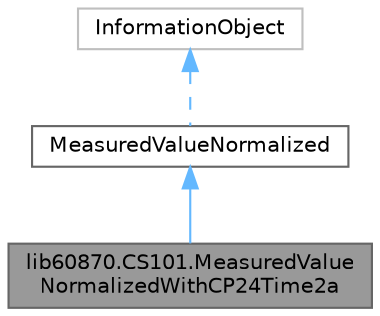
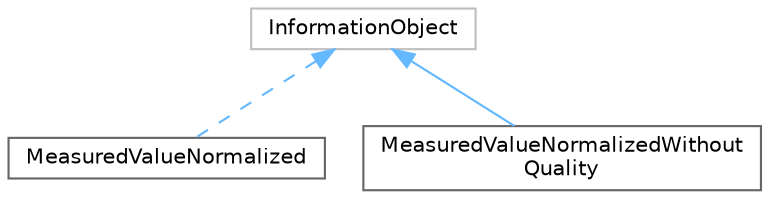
node "MeasuredValueNormalizedWithout Quality": added
node "lib60870.CS101.MeasuredValue NormalizedWithCP24Time2a": removed
